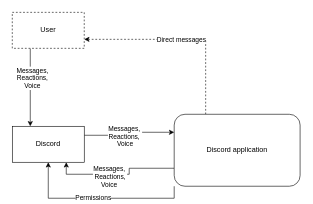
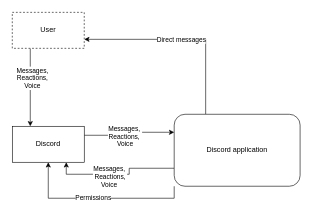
edge "Discord application" -> "User": style dashed -> solid
